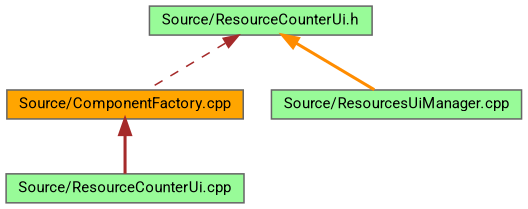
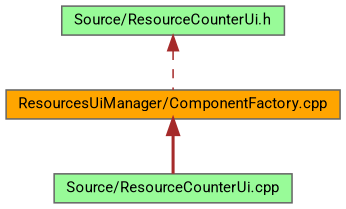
node "Source/ComponentFactory.cpp": label "Source/ComponentFactory.cpp" -> "ResourcesUiManager/ComponentFactory.cpp"
node "Source/ResourcesUiManager.cpp": removed
